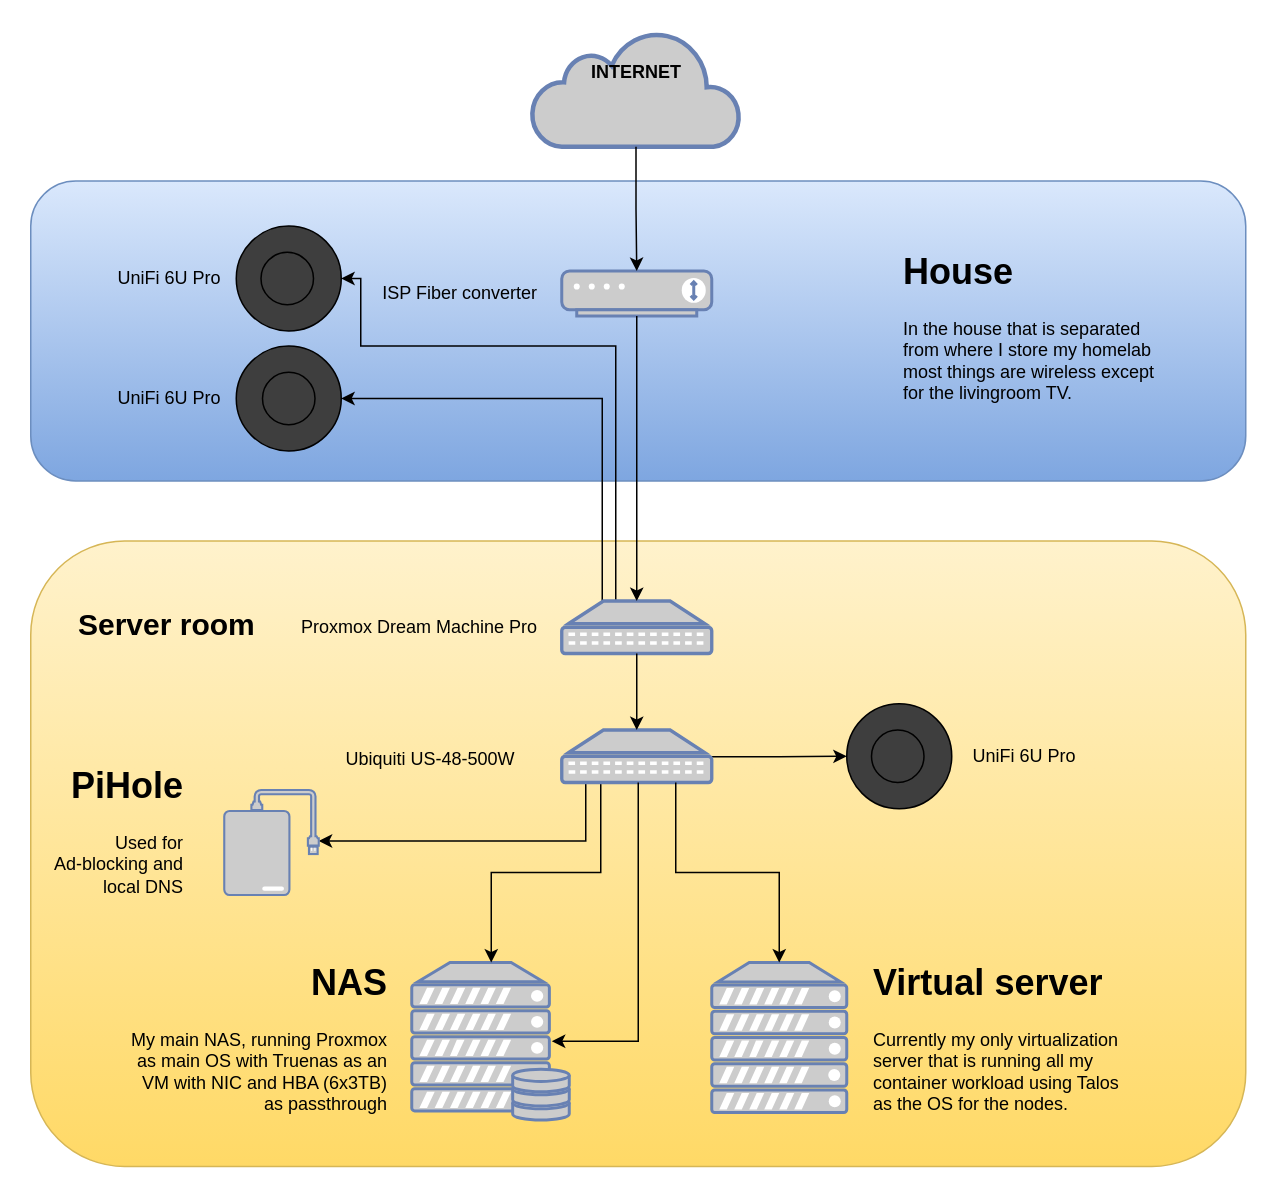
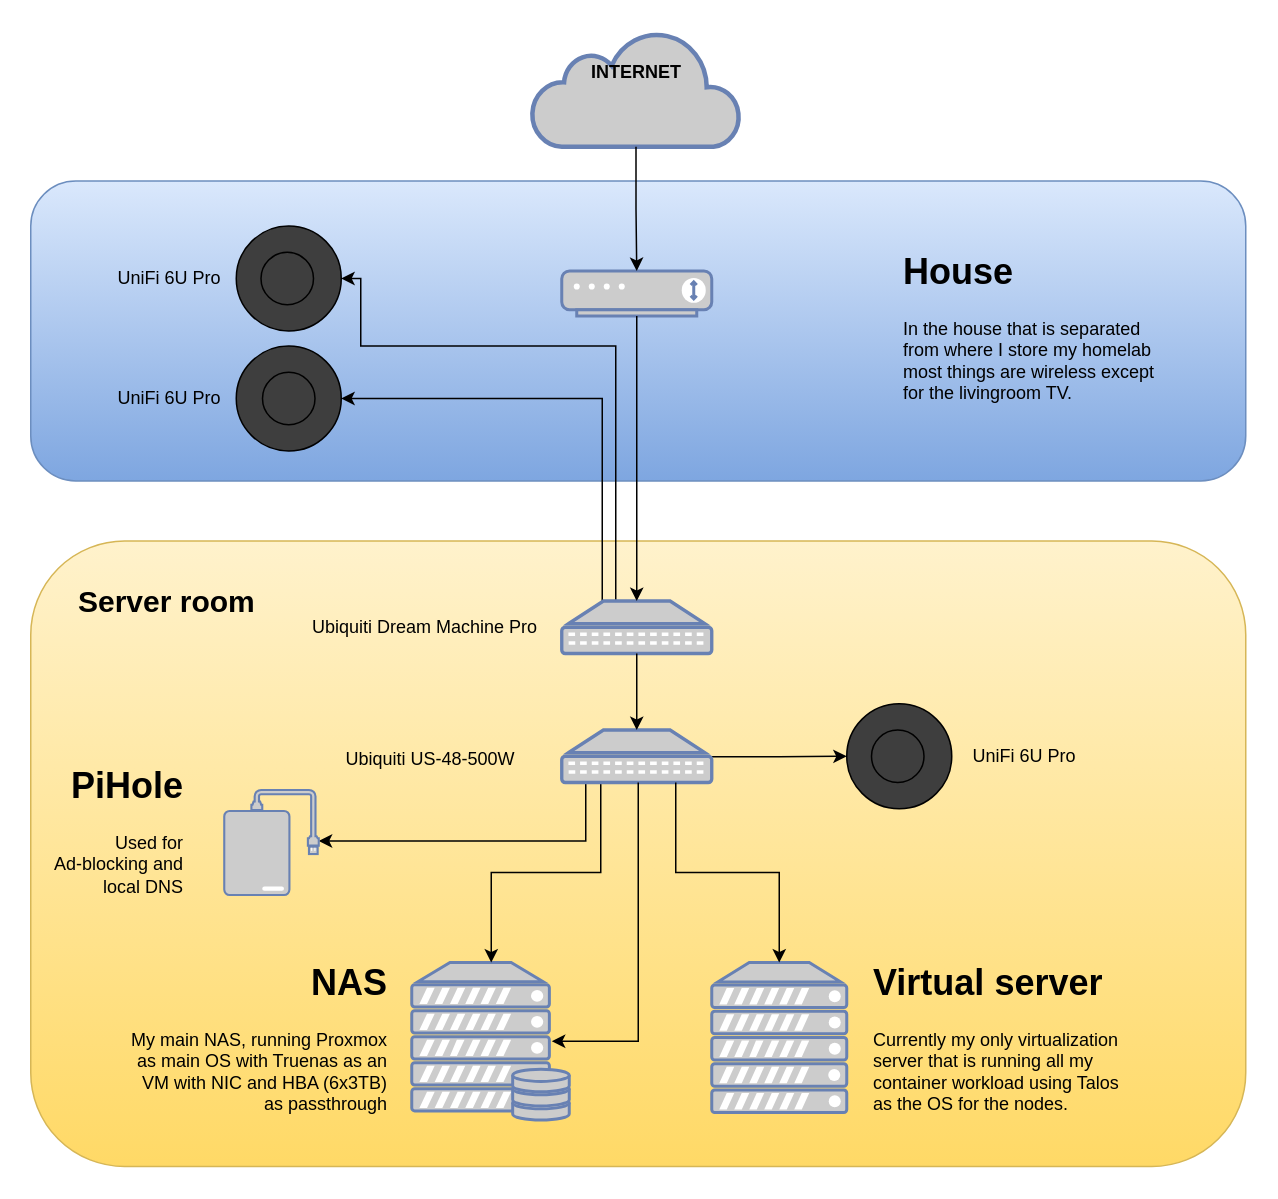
node "ISP Fiber converter": removed
node "Server room": moved (173, 623) -> (173, 601)
node "Proxmox Dream Machine Pro": label "Proxmox Dream Machine Pro" -> "Ubiquiti Dream Machine Pro"
